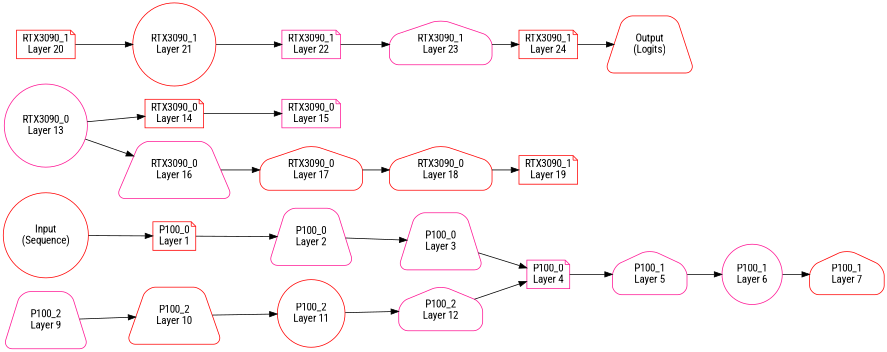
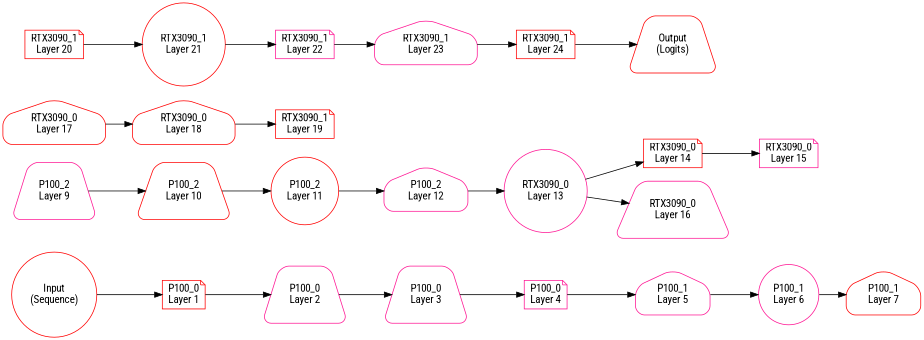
edge "RTX3090_0 Layer 16" -> "RTX3090_0 Layer 17": removed
edge "P100_2 Layer 12" -> "P100_0 Layer 4": now "P100_2 Layer 12" -> "RTX3090_0 Layer 13"
